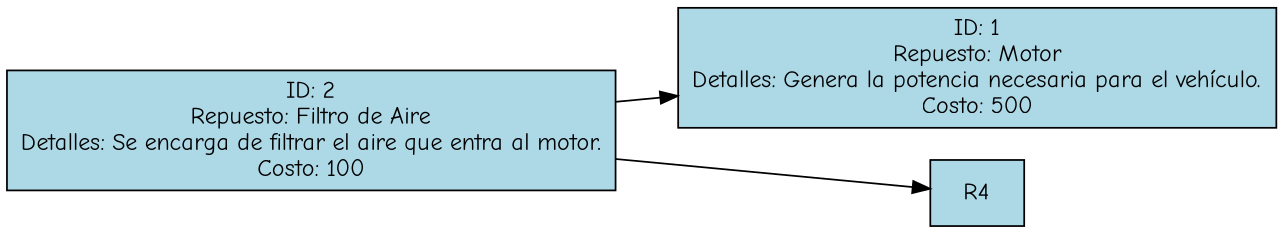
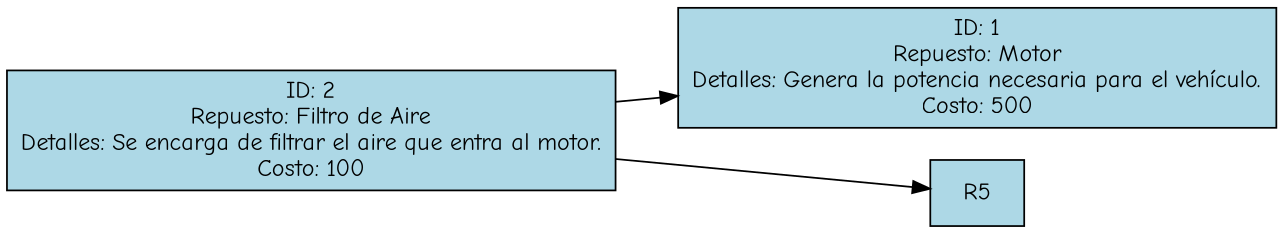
node "R4": label "R4" -> "R5"
